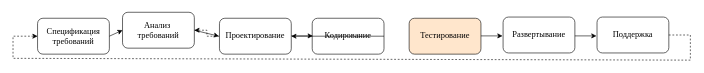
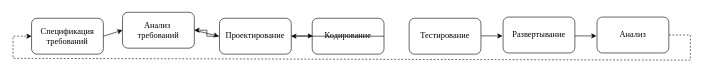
edge "Проектирование" -> "Анализ требований": style dashed -> solid
node "Поддержка": label "Поддержка" -> "Анализ"
node "Спецификация требований": moved (73, 36) -> (67, 36)
node "Тестирование": fillcolor #ffe6cc -> #ffffff
